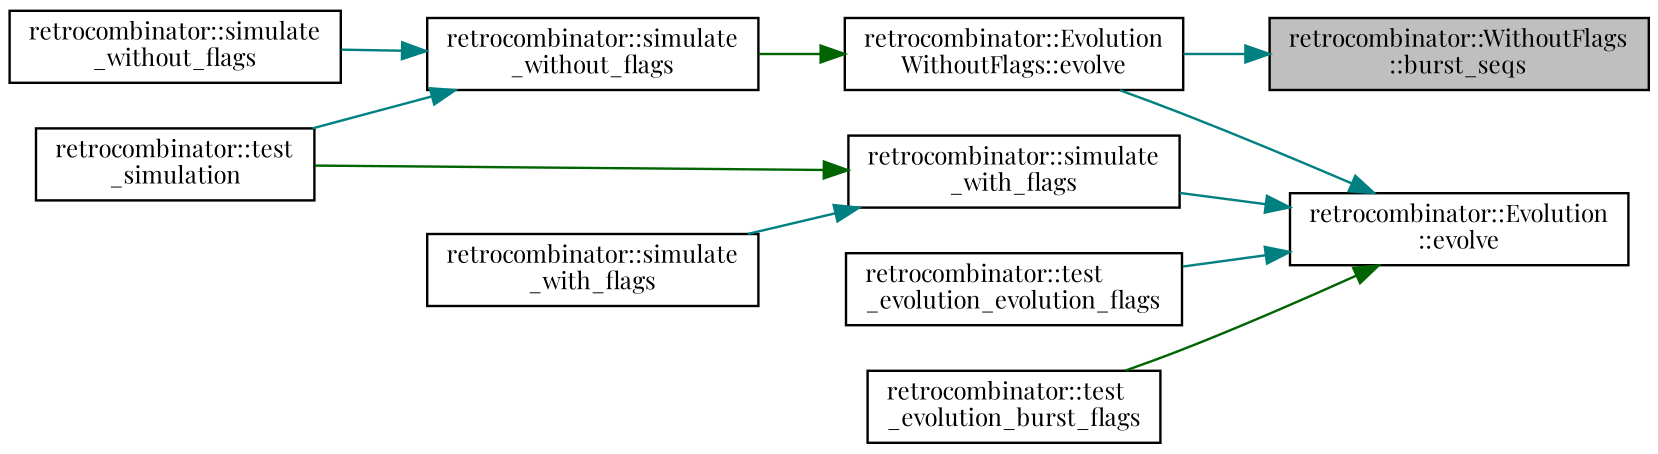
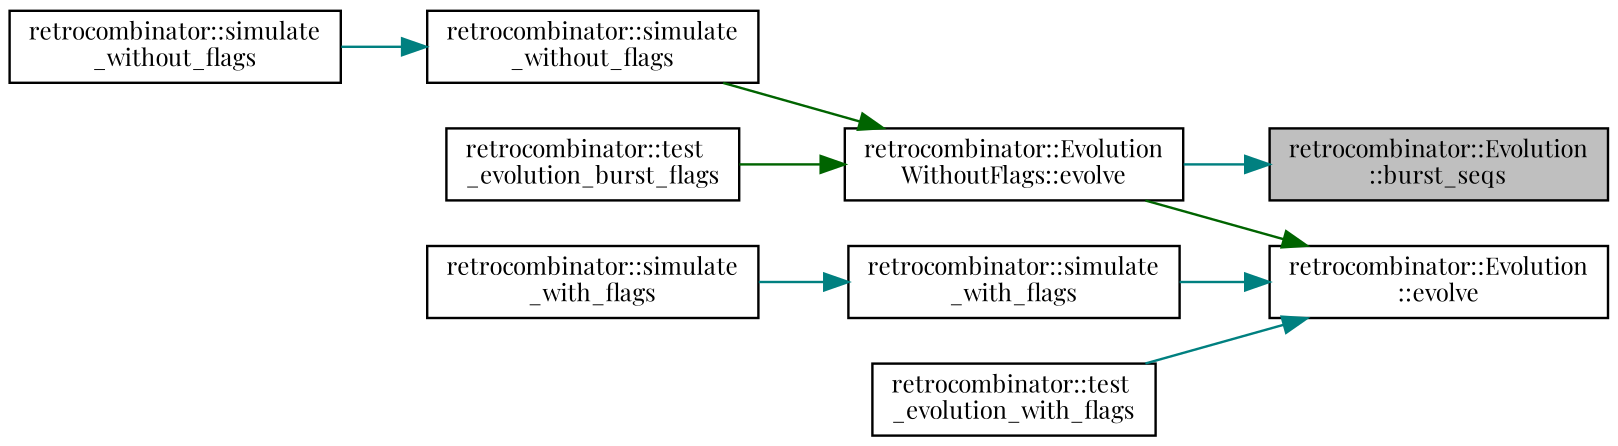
node "retrocombinator::WithoutFlags ::burst_seqs": label "retrocombinator::WithoutFlags ::burst_seqs" -> "retrocombinator::Evolution ::burst_seqs"
edge "retrocombinator::Evolution WithoutFlags::evolve" -> "retrocombinator::Evolution ::evolve": color teal -> darkgreen
node "retrocombinator::test _simulation": removed
node "retrocombinator::test _evolution_evolution_flags": label "retrocombinator::test _evolution_evolution_flags" -> "retrocombinator::test _evolution_with_flags"
edge "retrocombinator::test _evolution_burst_flags" -> "retrocombinator::Evolution ::evolve": now "retrocombinator::test _evolution_burst_flags" -> "retrocombinator::Evolution WithoutFlags::evolve"
